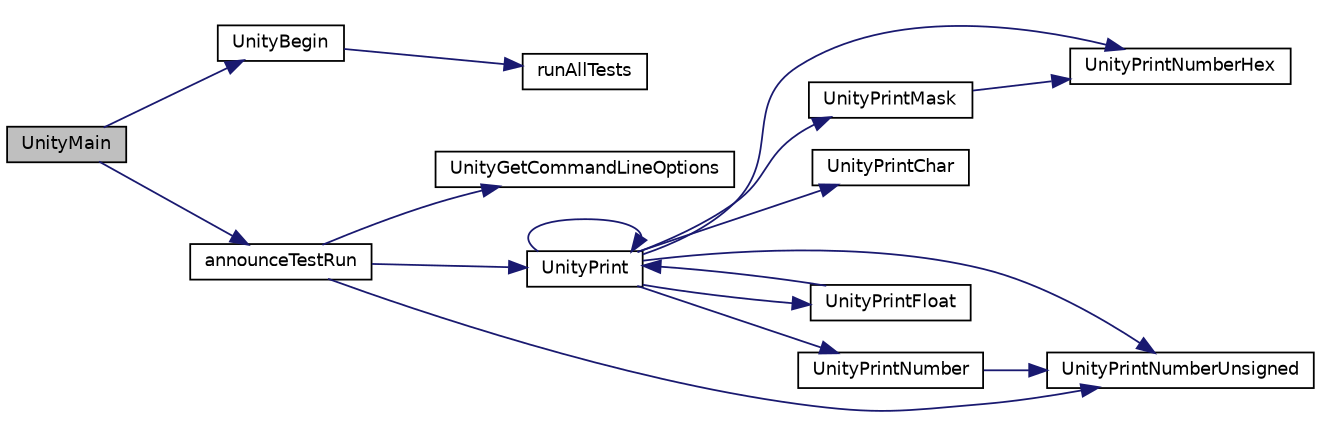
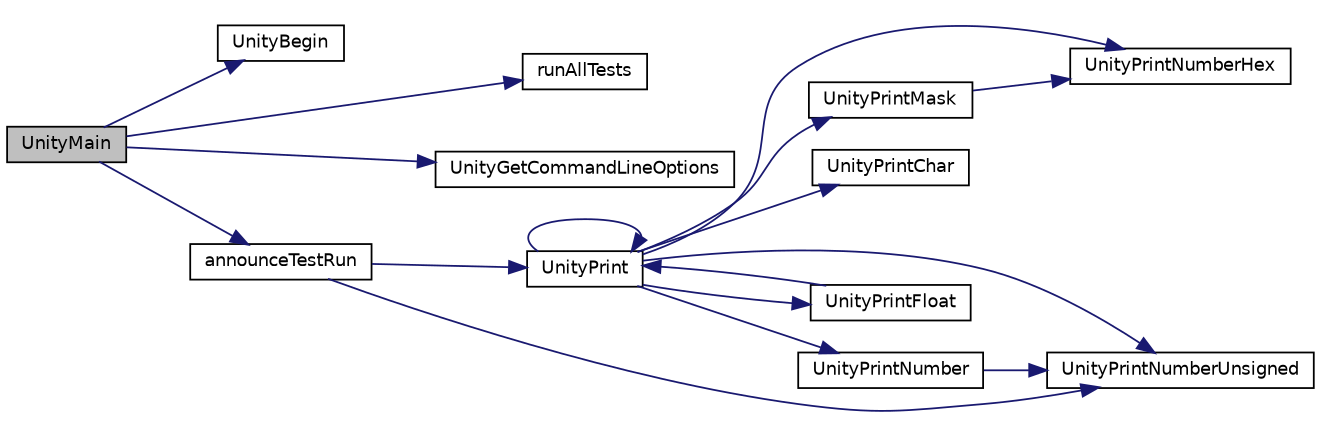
edge "UnityBegin" -> "runAllTests": now "UnityMain" -> "runAllTests"
edge "announceTestRun" -> "UnityGetCommandLineOptions": now "UnityMain" -> "UnityGetCommandLineOptions"
